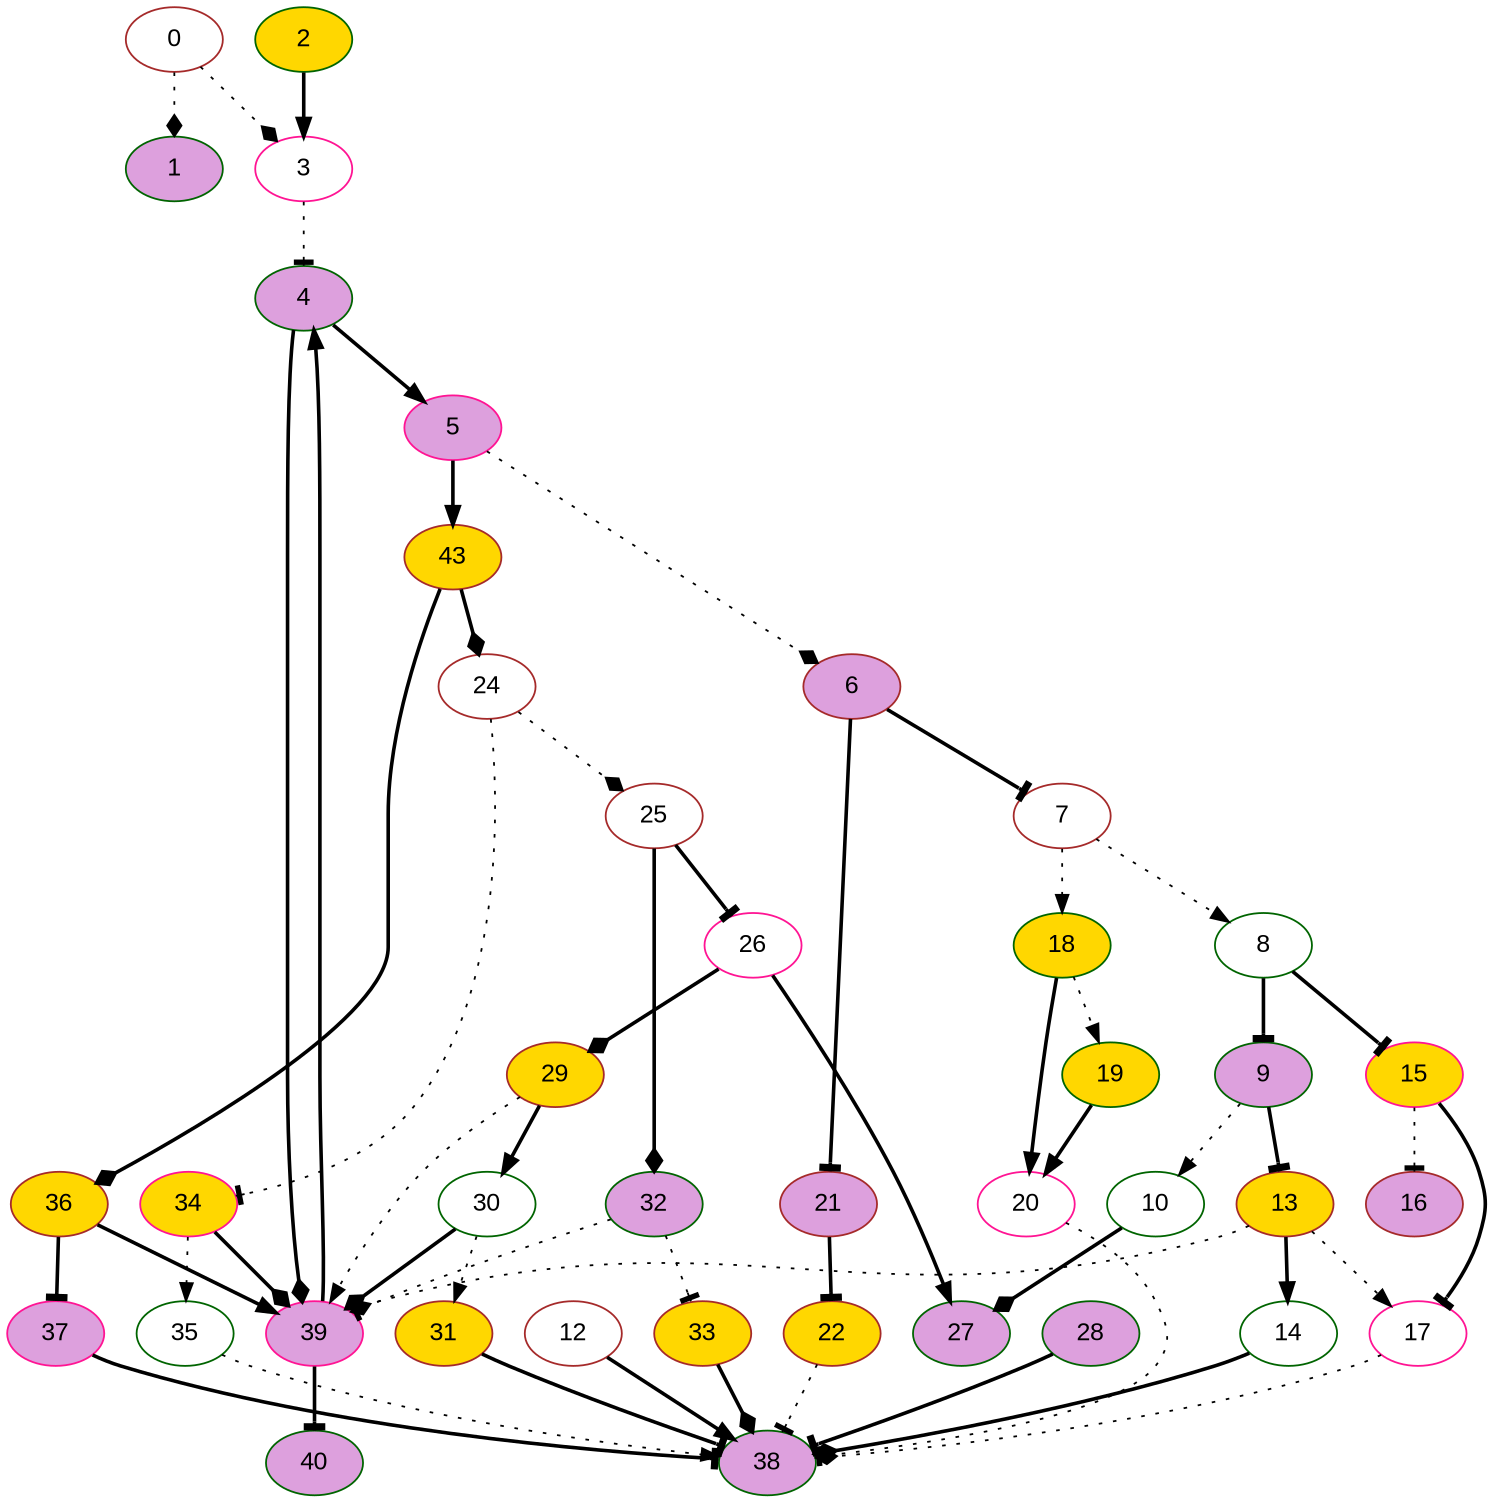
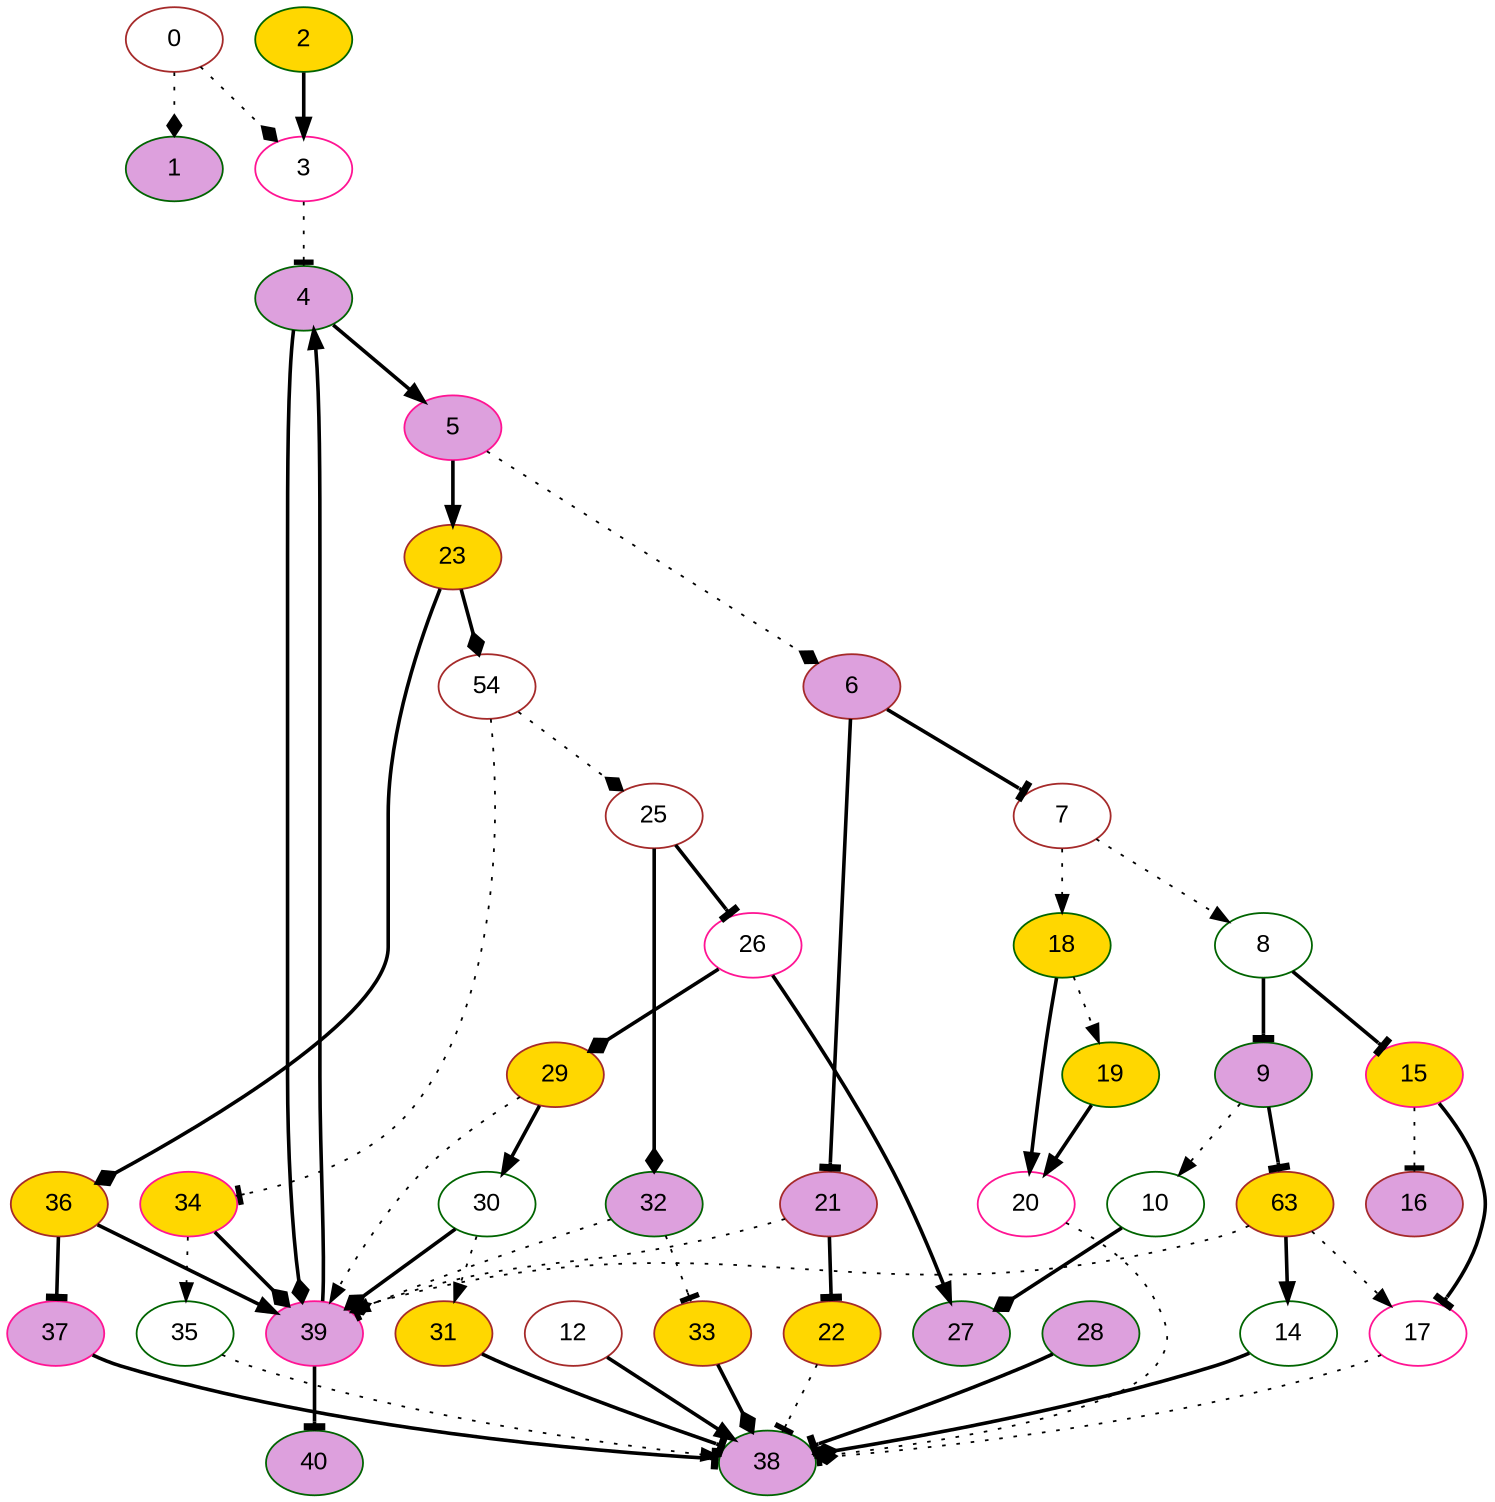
node "43": label "43" -> "23"
node "24": label "24" -> "54"
node "13": label "13" -> "63"
edge "21" -> "39": added
